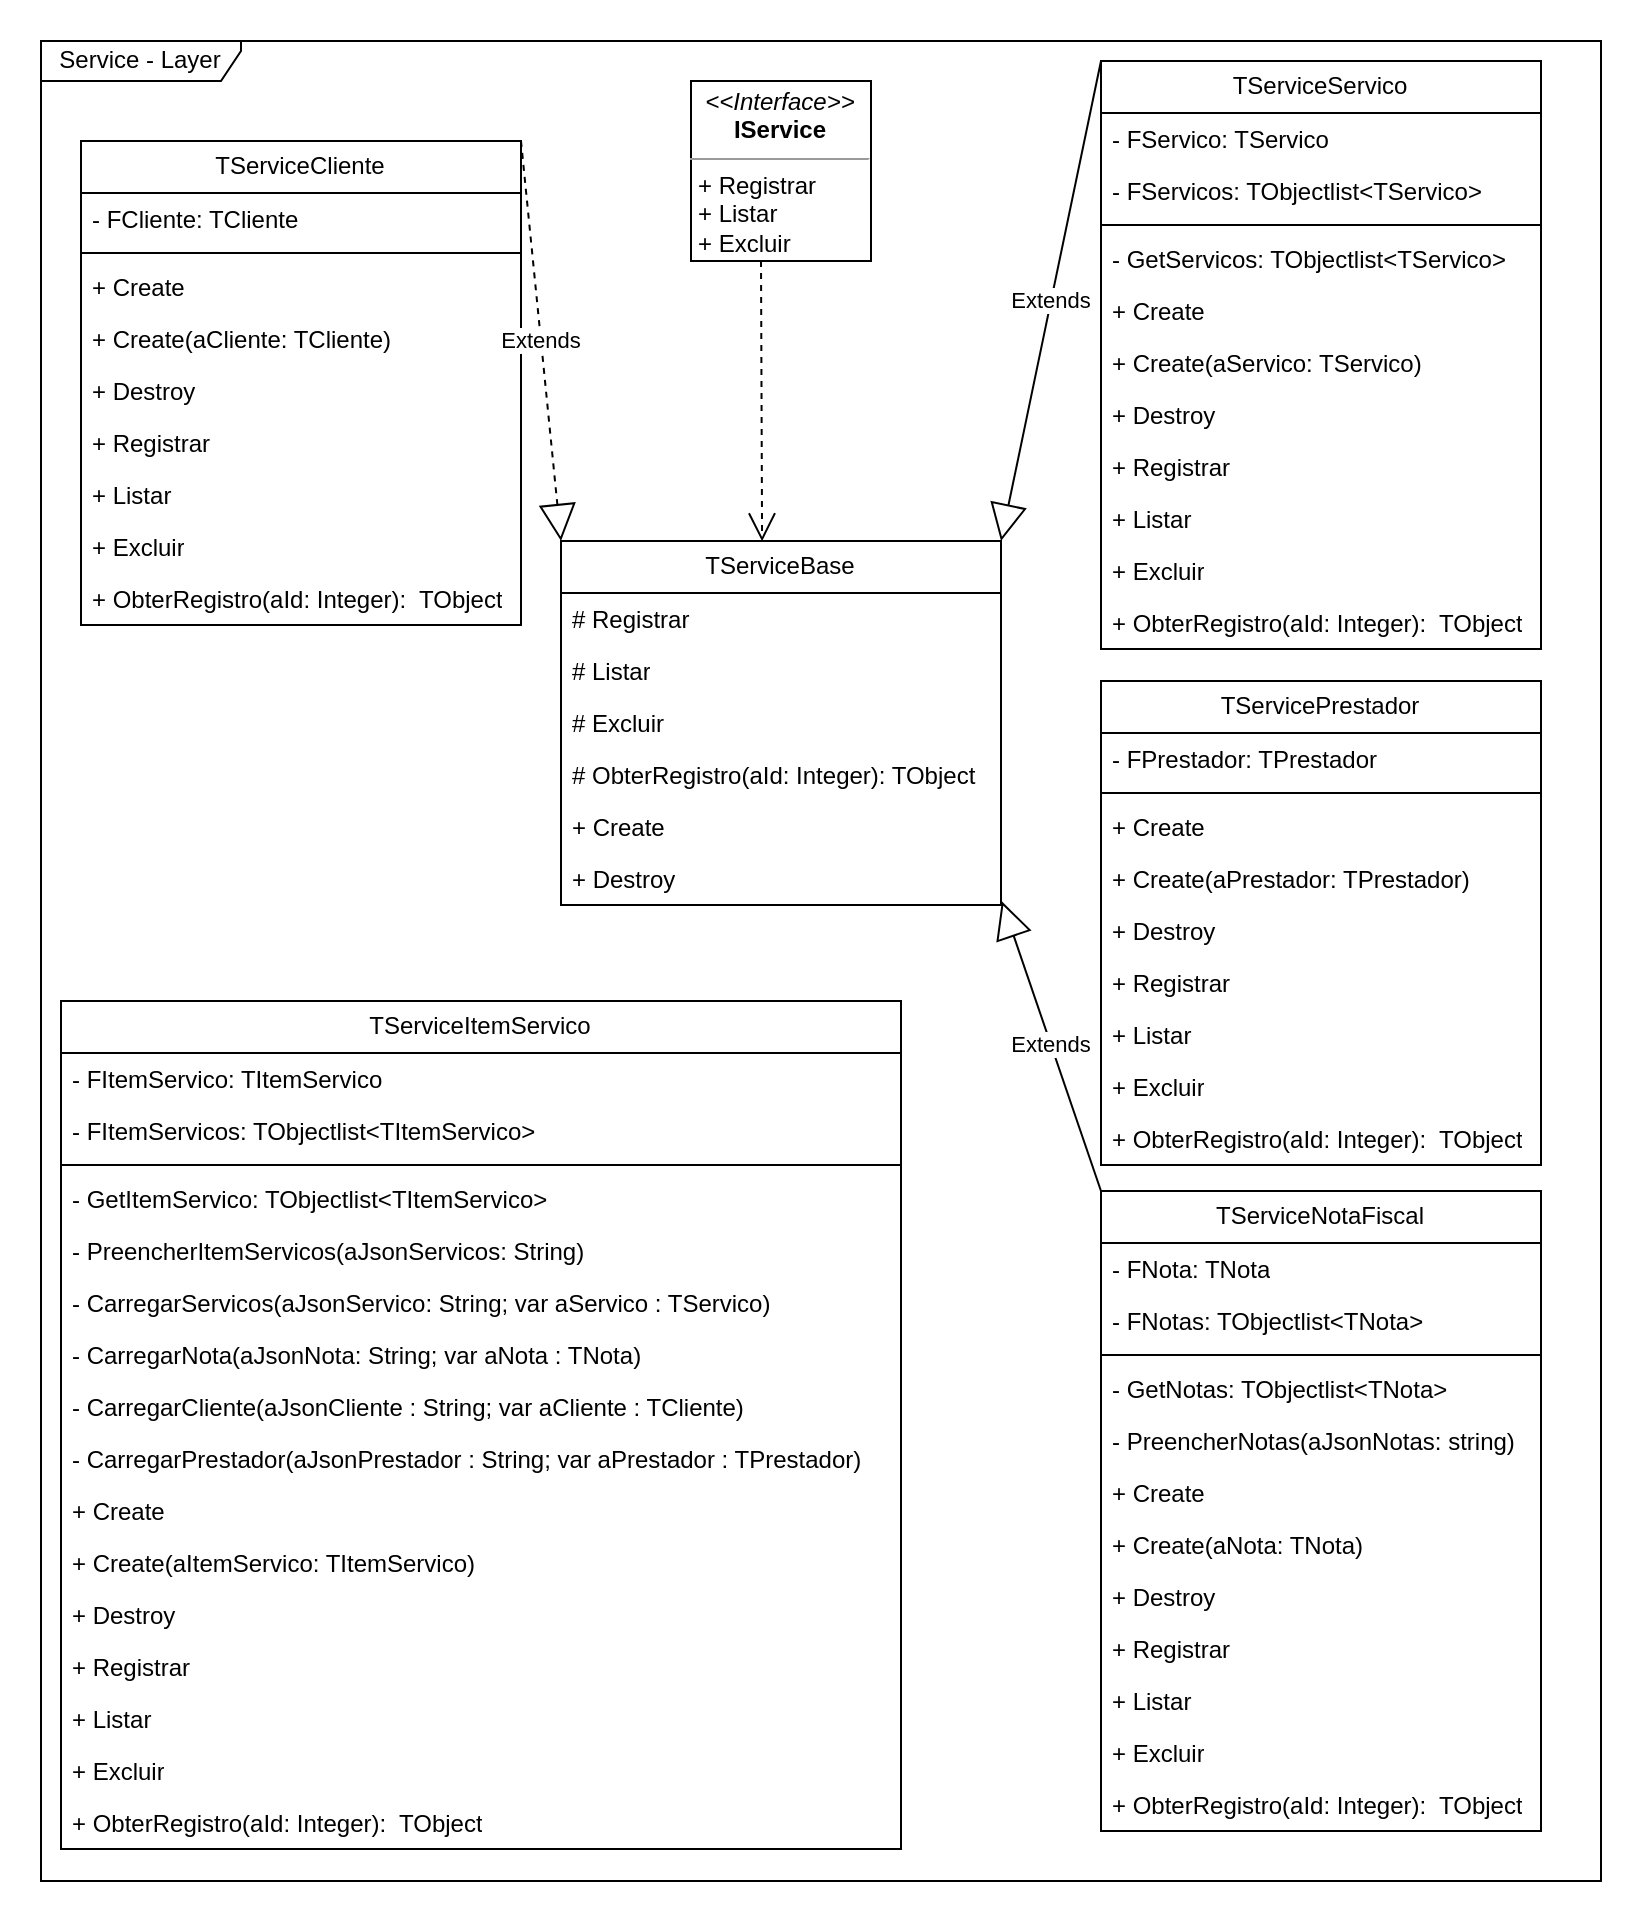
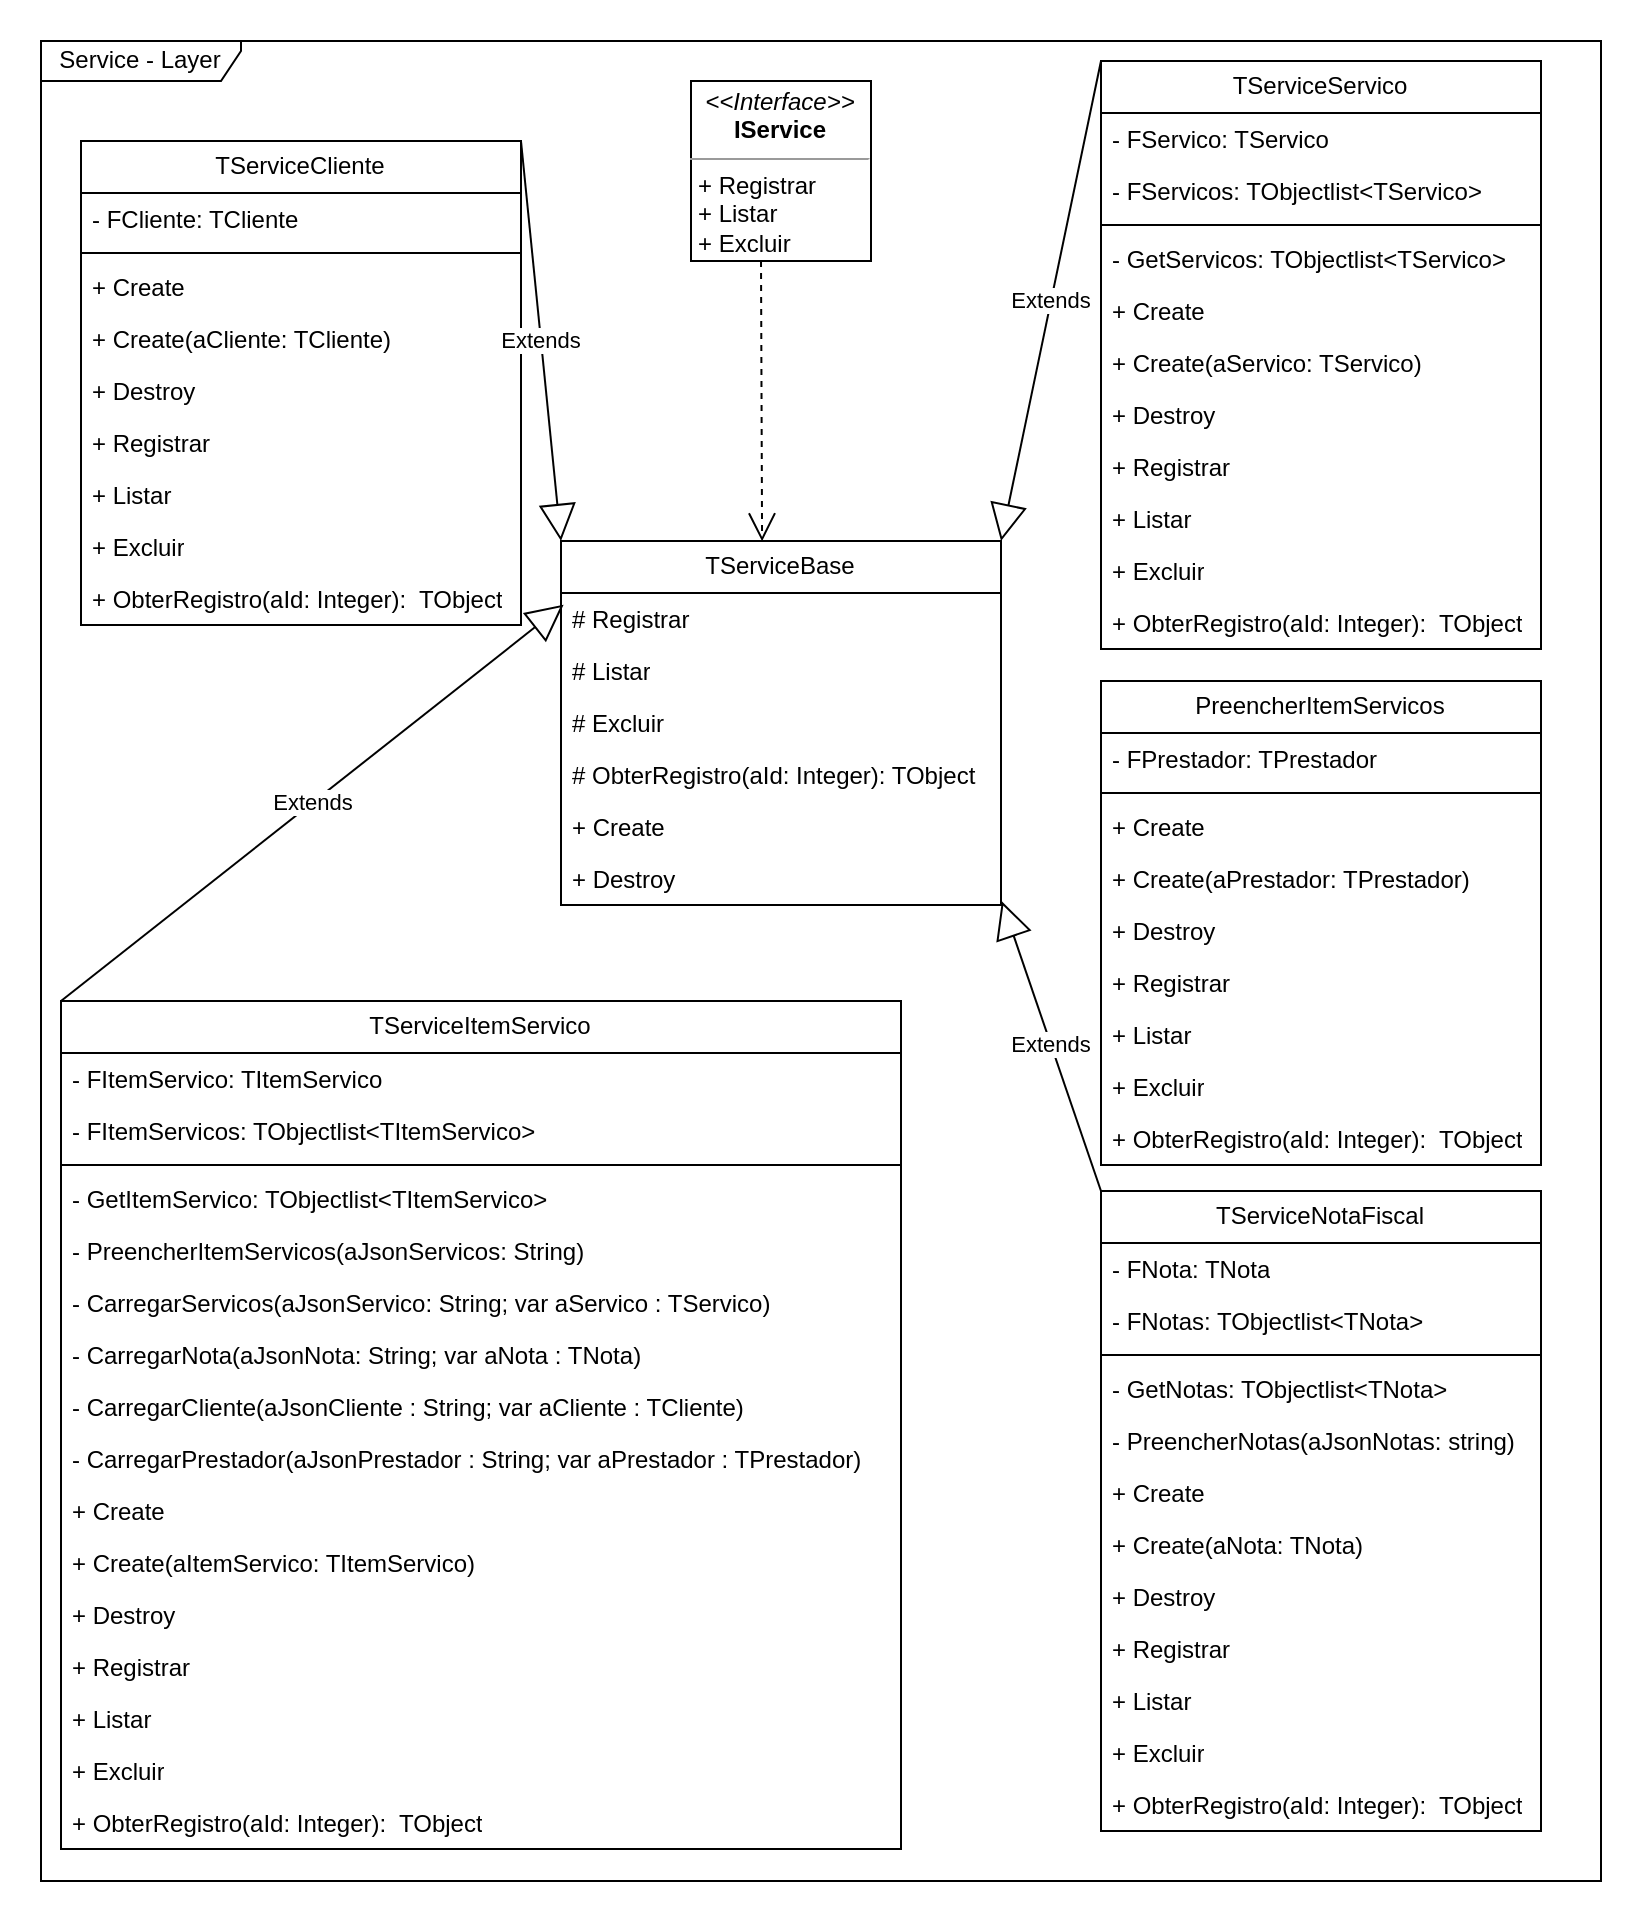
edge "TServiceCliente" -> "TServiceBase": style dashed -> solid
node "TServicePrestador": label "TServicePrestador" -> "PreencherItemServicos"
edge "TServiceItemServico" -> "# Registrar": added, label "Extends"
